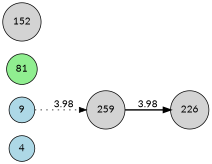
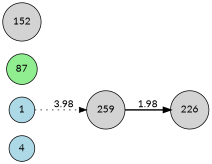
node "81": label "81" -> "87"
edge "259" -> "226": label "3.98" -> "1.98"
node "9": label "9" -> "1"
